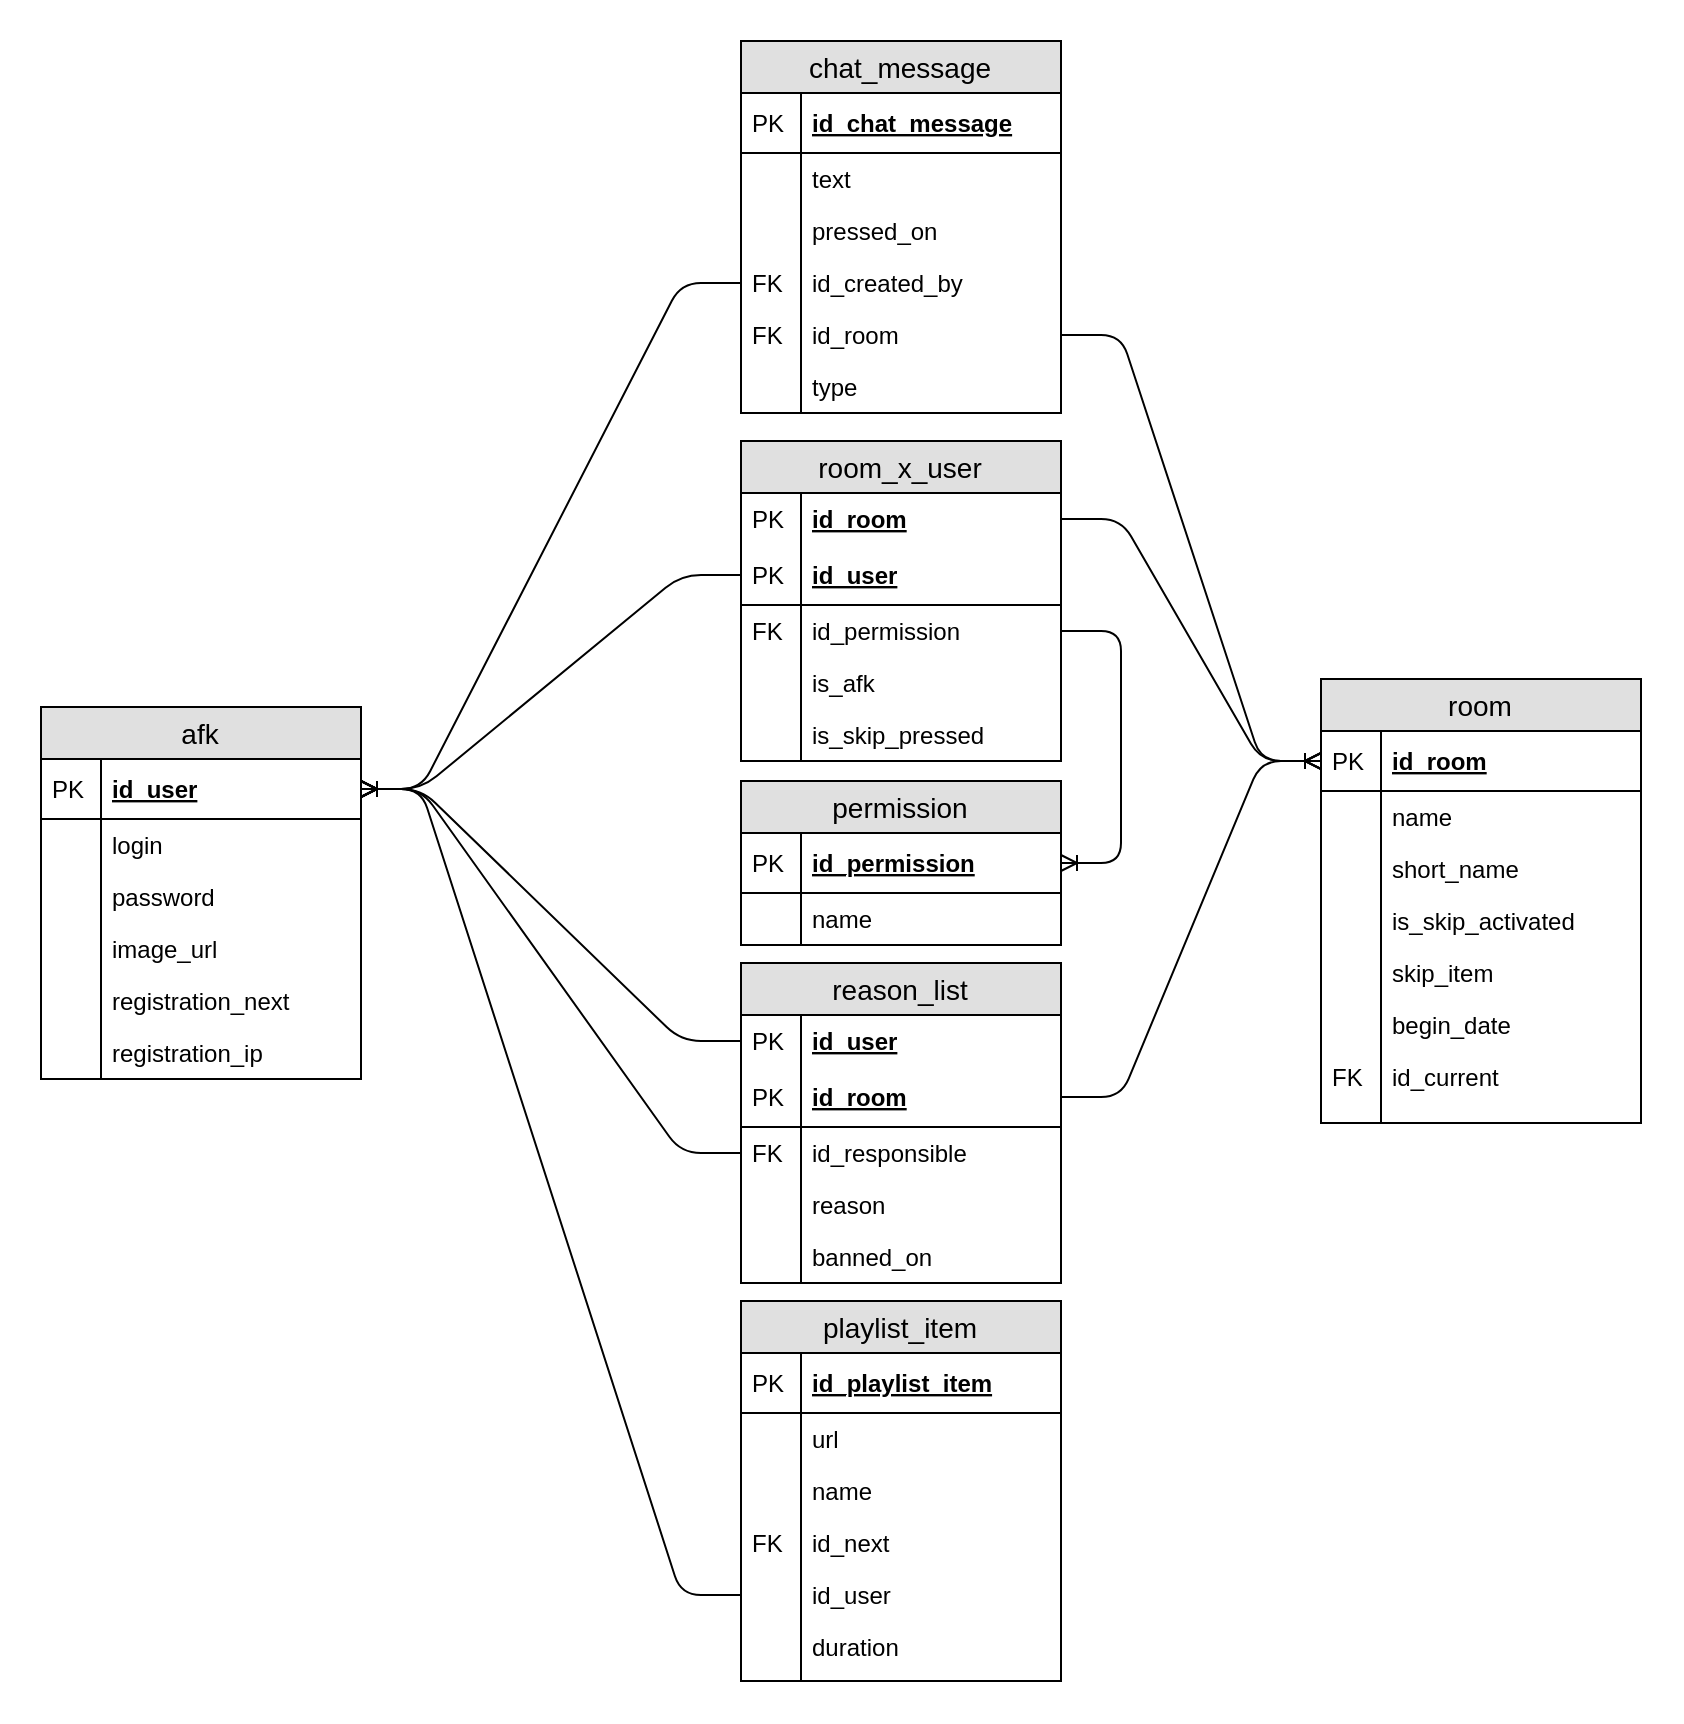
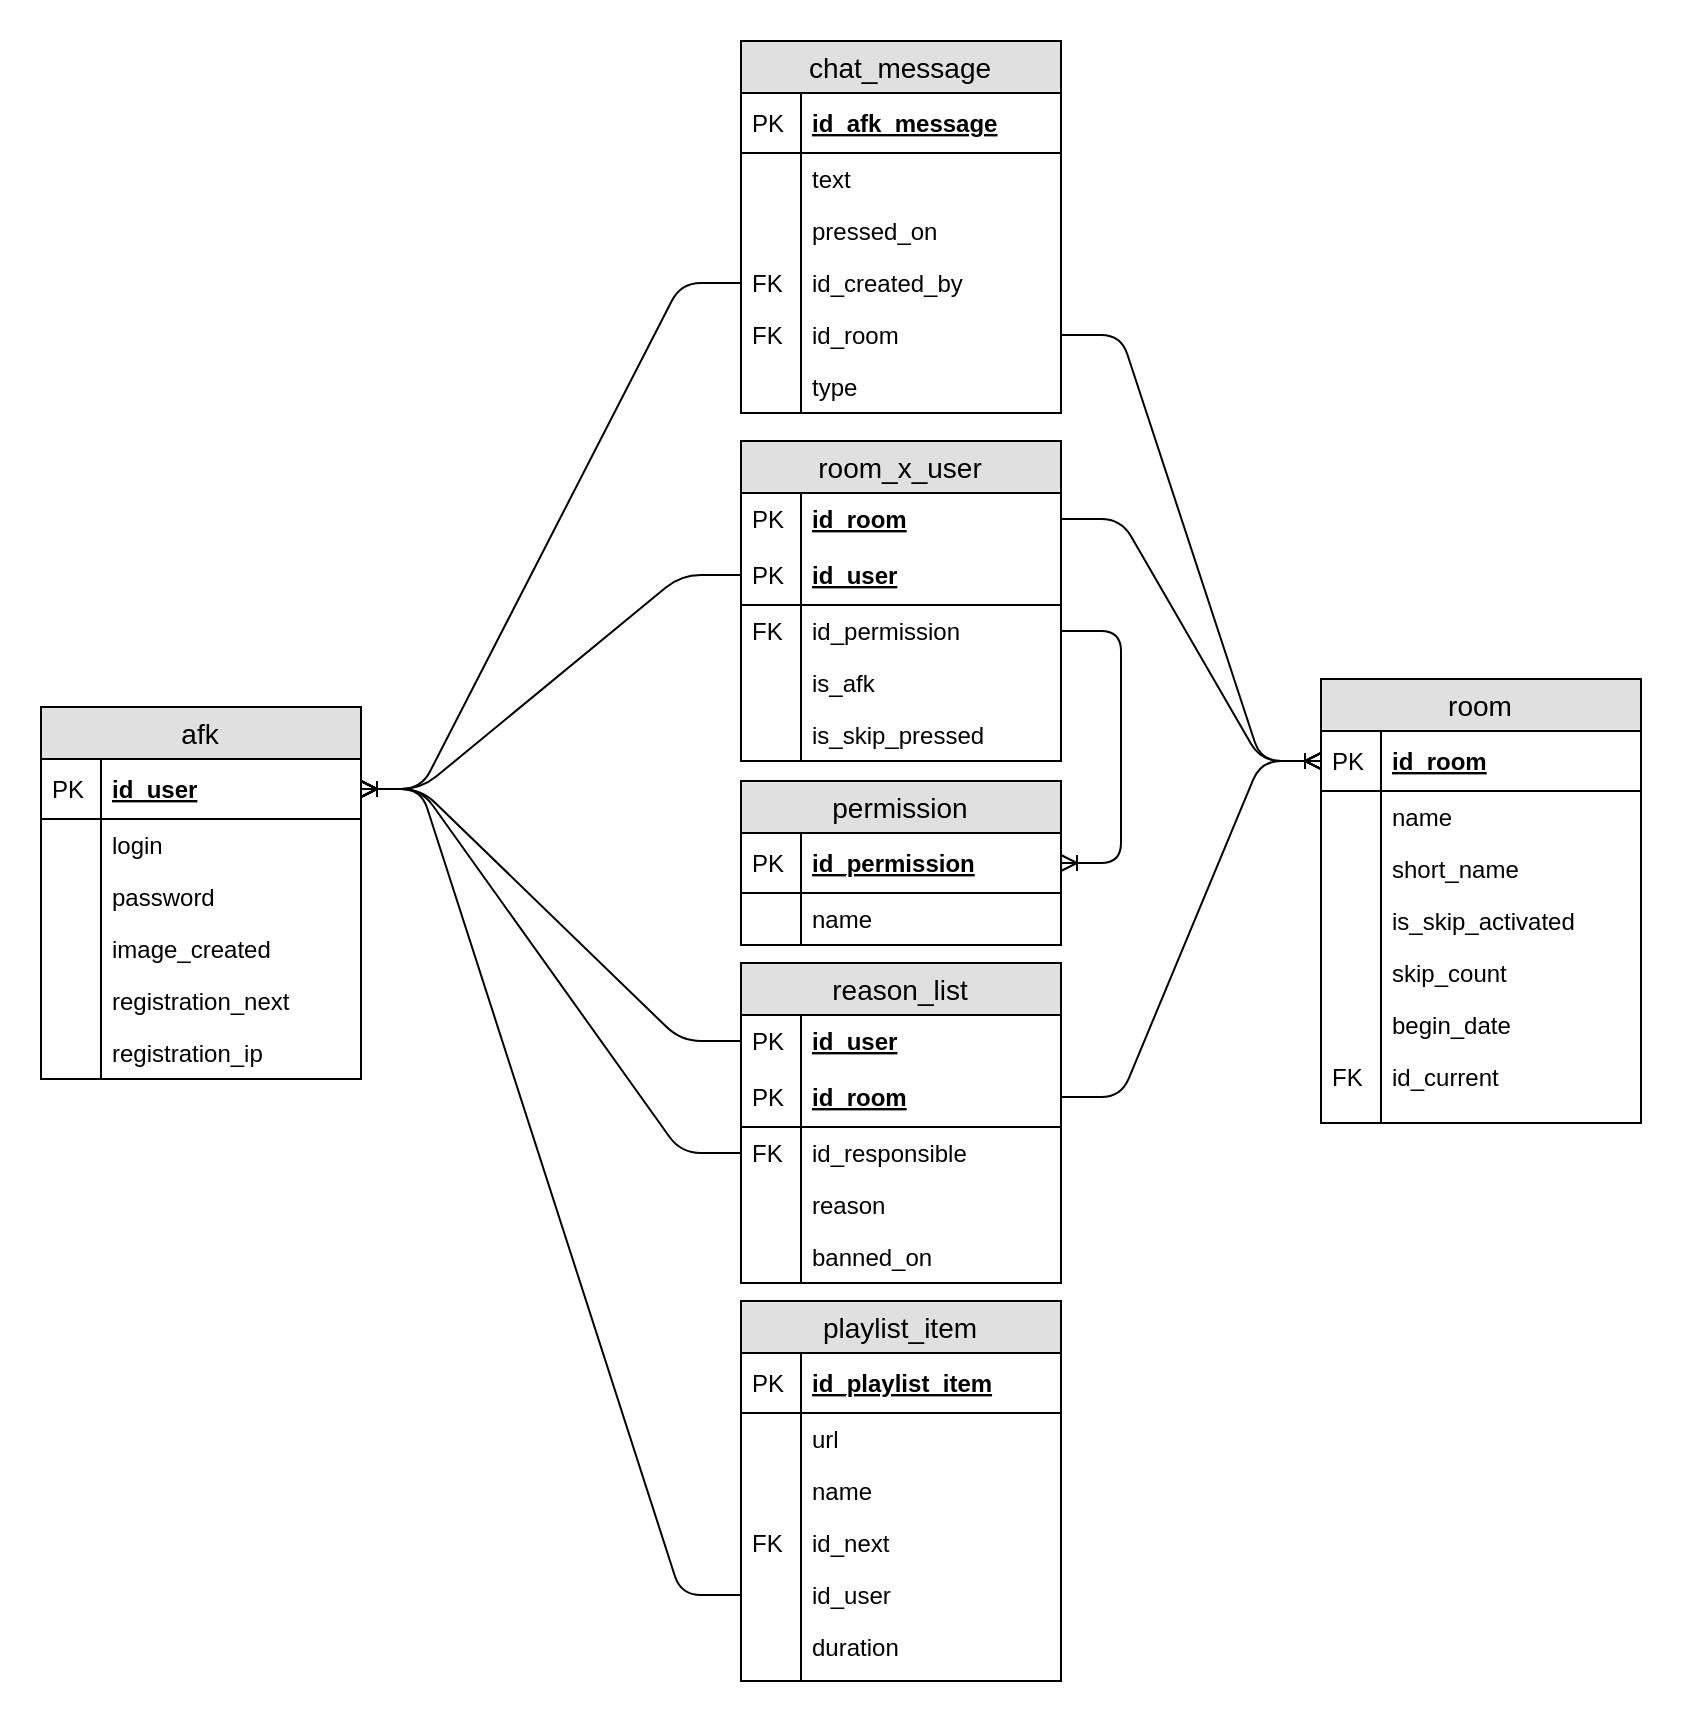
node "id_chat_message": label "id_chat_message" -> "id_afk_message"
node "image_url": label "image_url" -> "image_created"
node "skip_item": label "skip_item" -> "skip_count"
